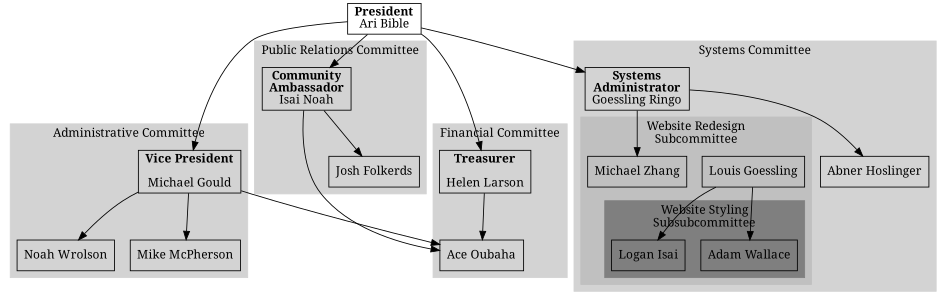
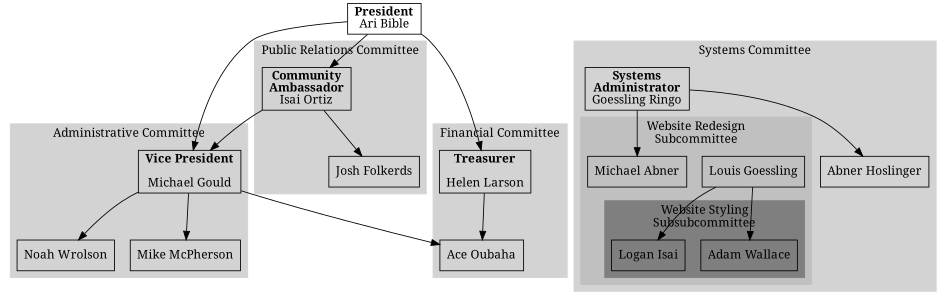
edge "President" -> "Systems": removed
node "Community": text "Isai Noah" -> "Isai Ortiz"
node "Michael Zhang": label "Michael Zhang" -> "Michael Abner"
edge "Community" -> "Ace Oubaha": now "Community" -> "Vice President"
